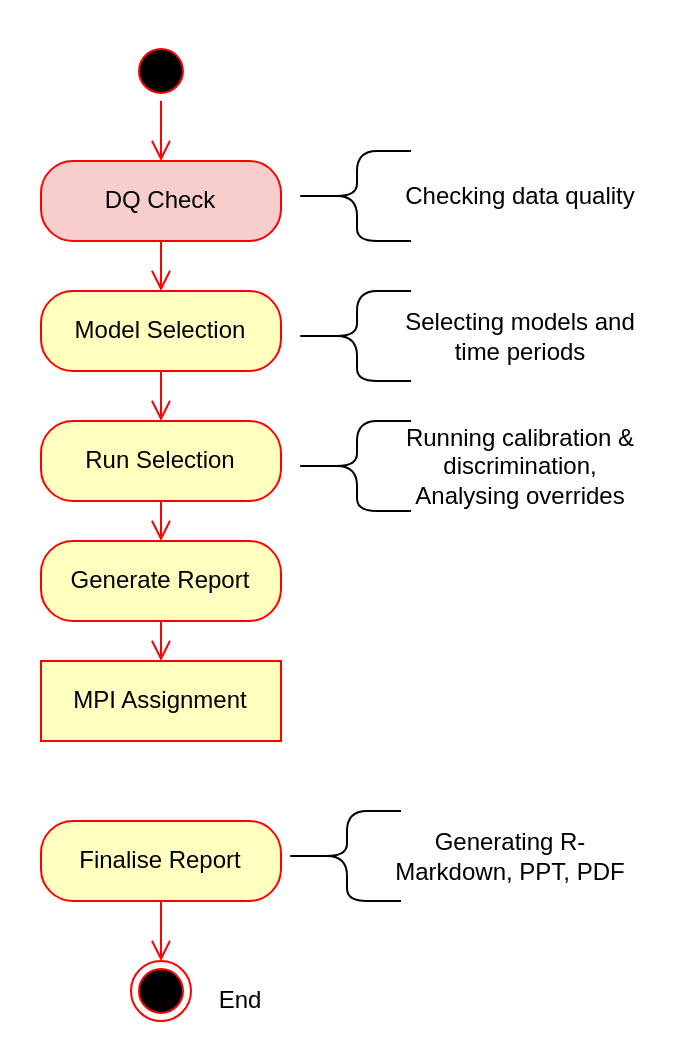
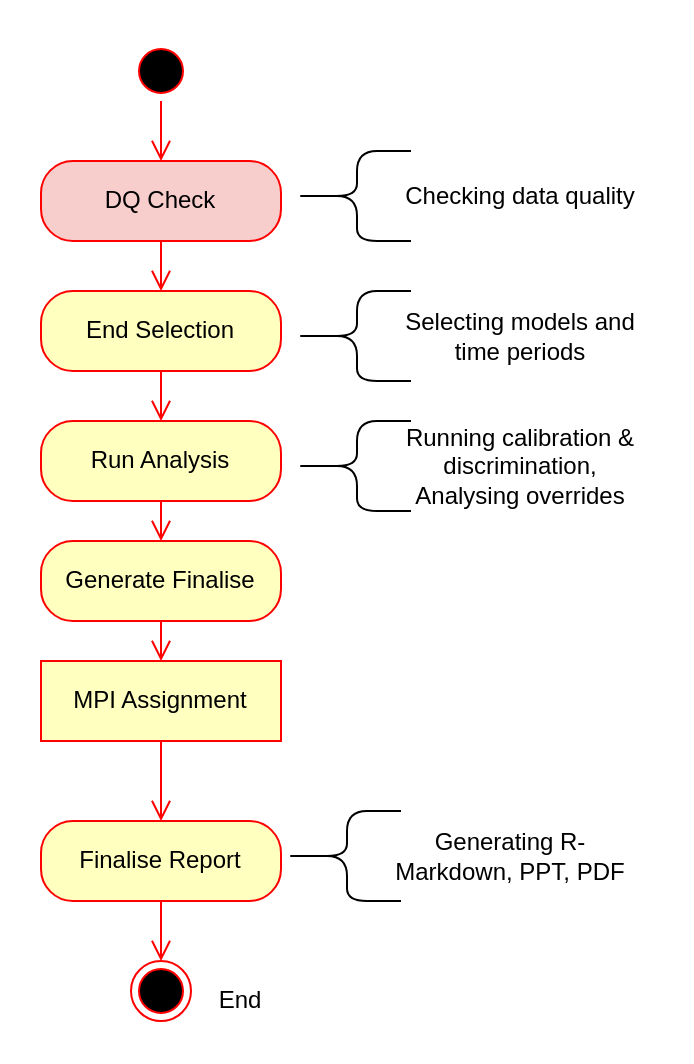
node "Model Selection": label "Model Selection" -> "End Selection"
node "Run Selection": label "Run Selection" -> "Run Analysis"
node "Generate Report": label "Generate Report" -> "Generate Finalise"
edge "MPI Assignment" -> "Finalise Report": added
